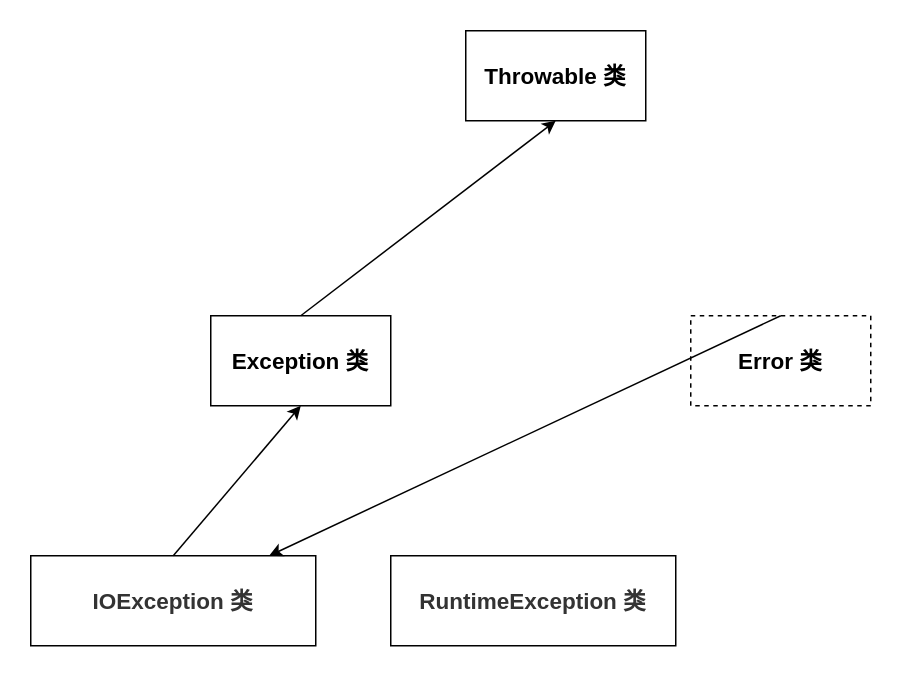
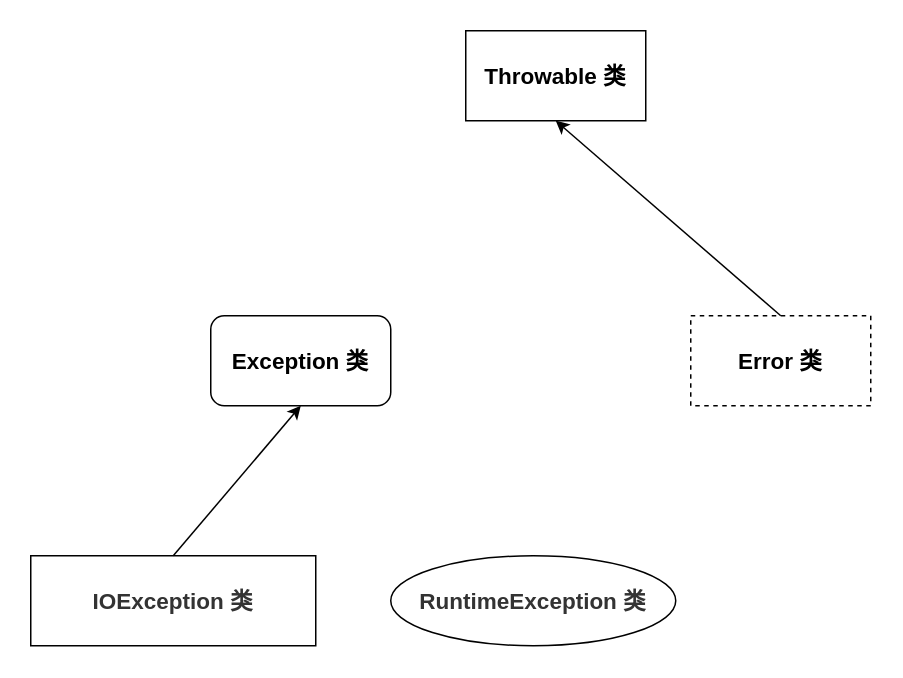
edge "Exception 类" -> "Throwable 类": removed
node "Exception 类": shape rectangle -> rounded rectangle
edge "Error 类" -> "IOException 类": now "Error 类" -> "Throwable 类"
node "RuntimeException 类": shape rectangle -> ellipse
